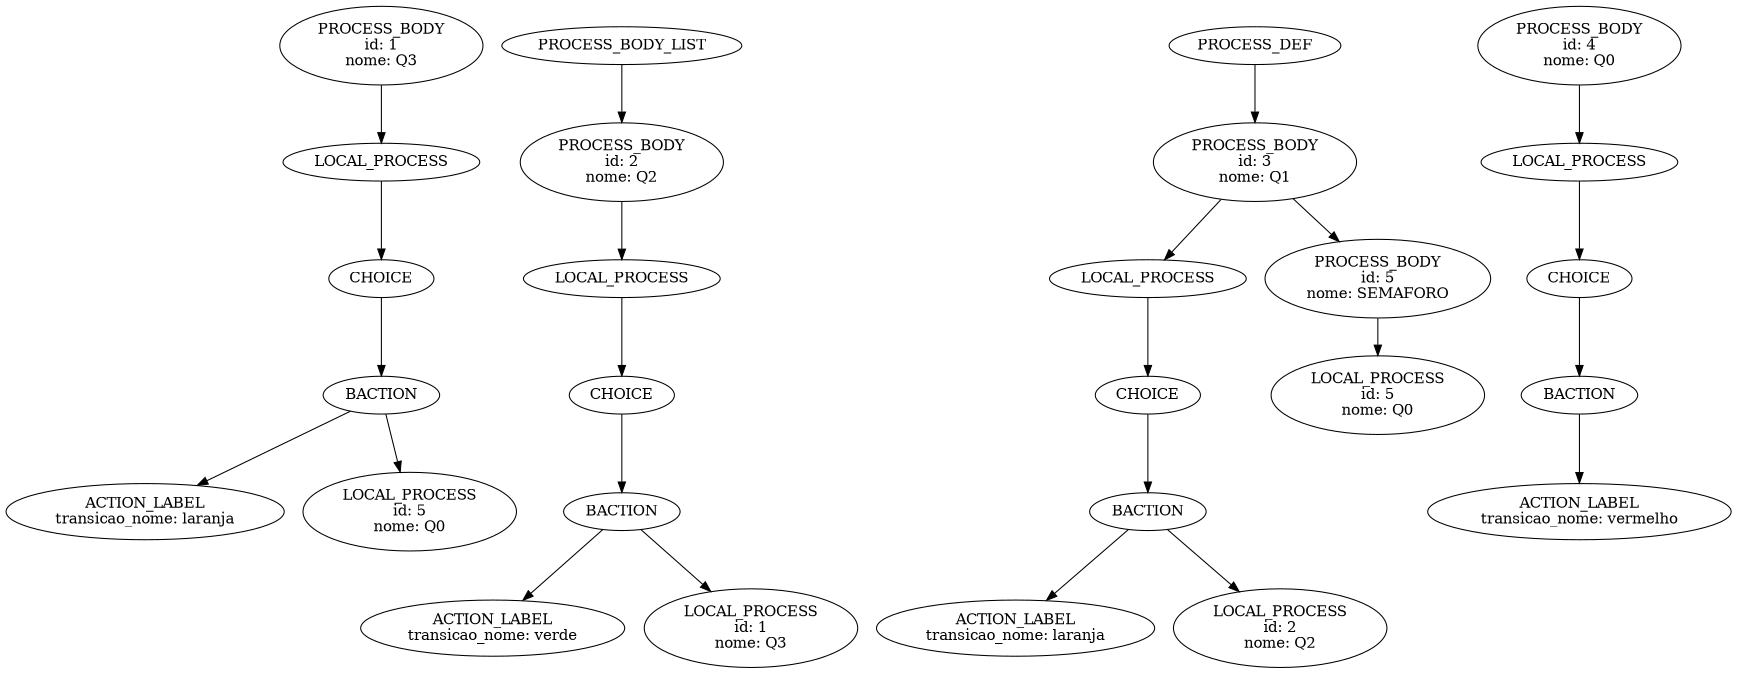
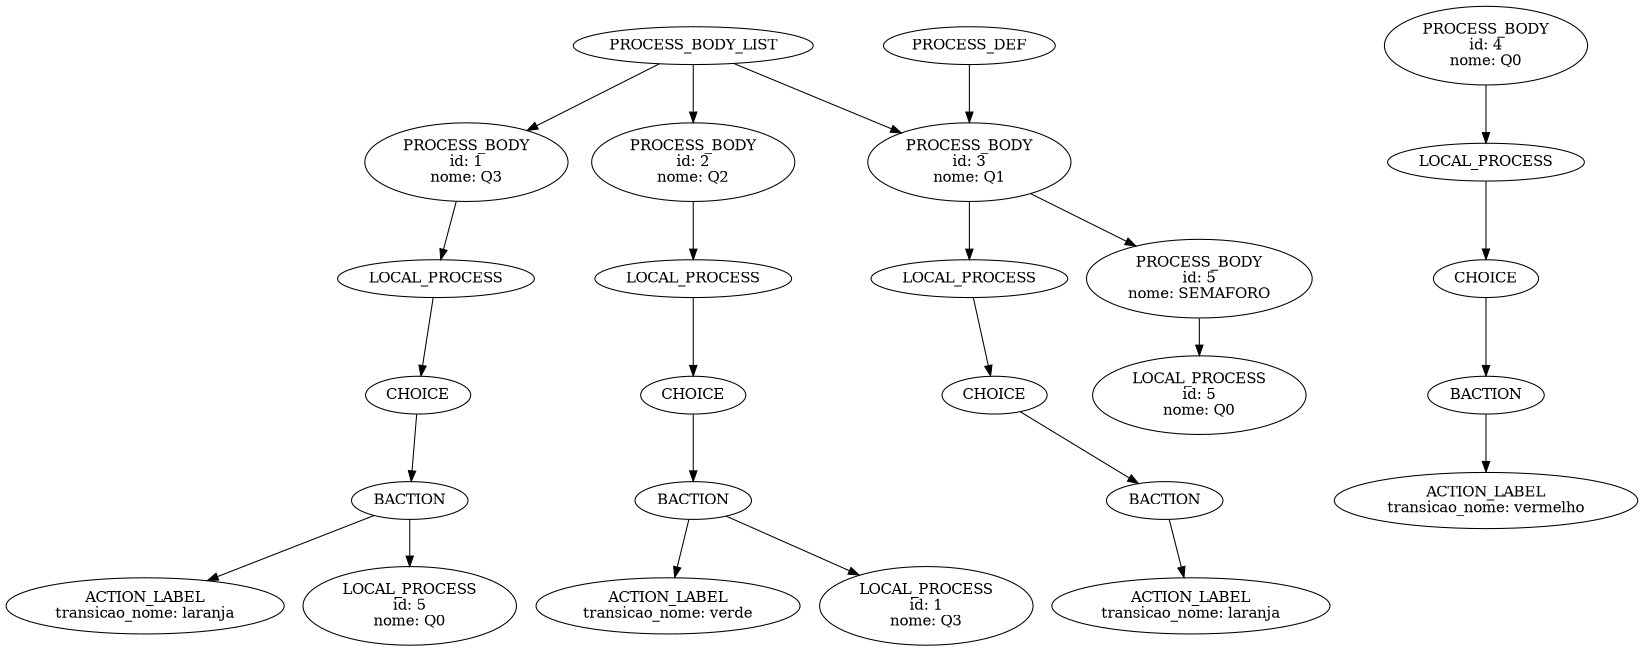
edge "PROCESS_BODY_LIST" -> "PROCESS_BODY id: 1 nome: Q3": added
edge "PROCESS_BODY_LIST" -> "PROCESS_BODY id: 3 nome: Q1": added
node "LOCAL_PROCESS id: 2 nome: Q2": removed
